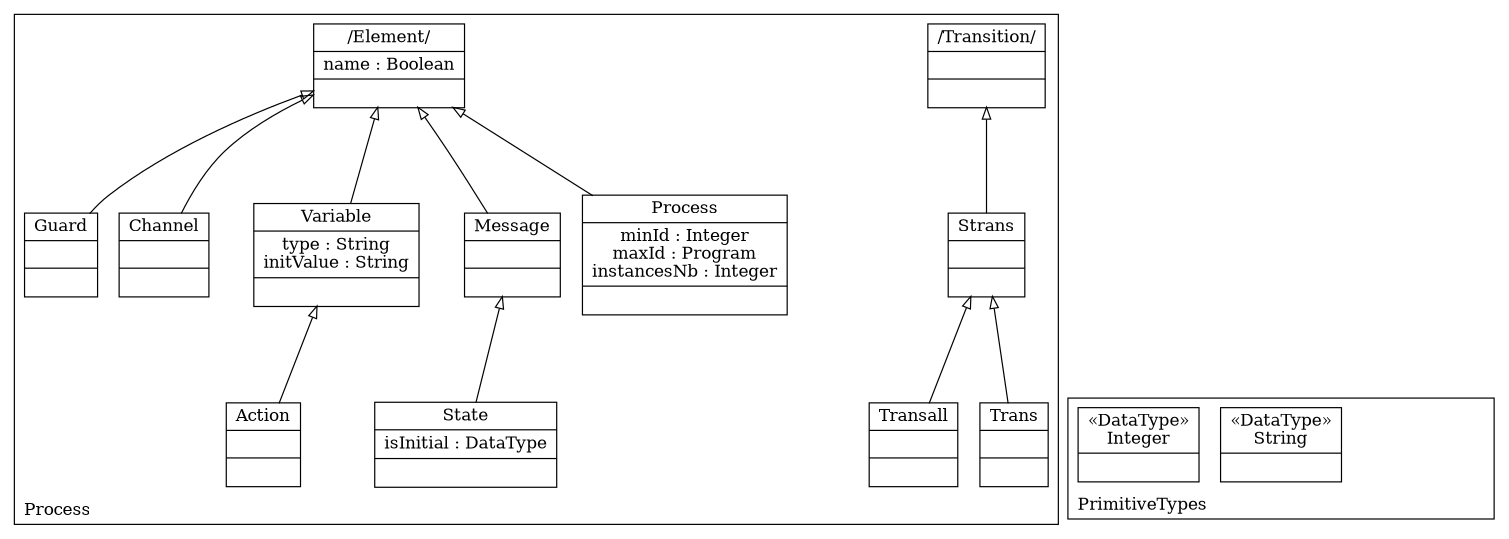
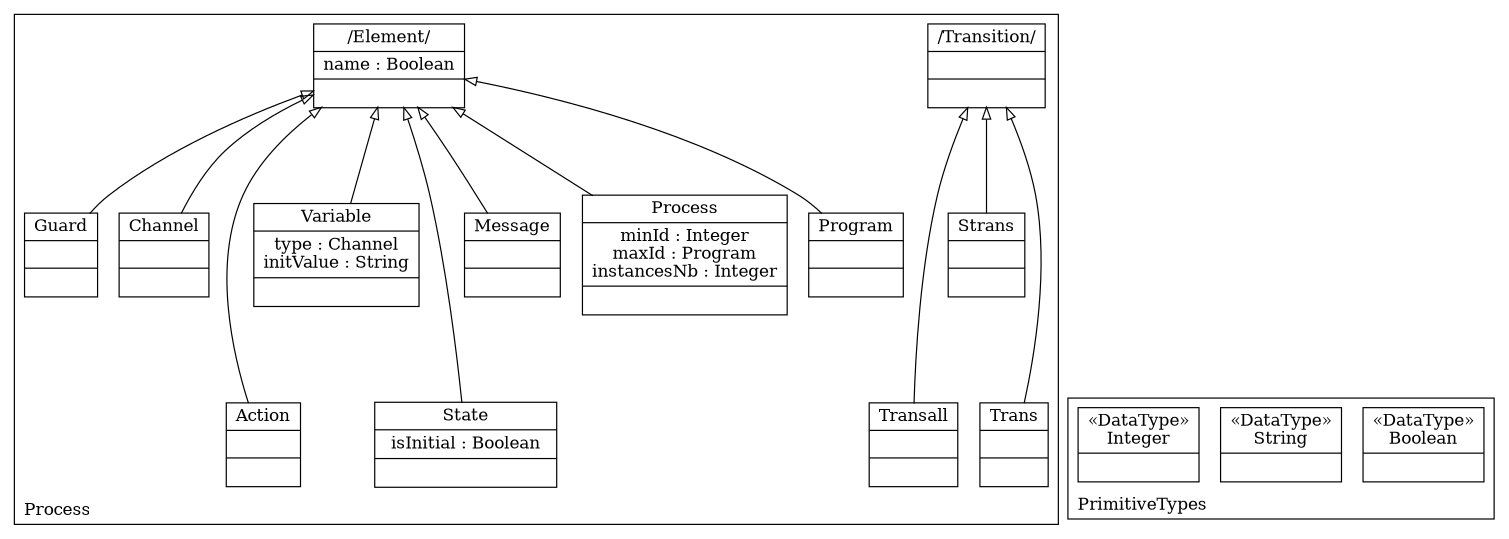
node "Variable": text "type : String" -> "type : Channel"
node "Program": added
edge "State" -> "Message": now "State" -> "/Element/"
edge "Transall" -> "Strans": now "Transall" -> "/Transition/"
edge "Trans" -> "Strans": now "Trans" -> "/Transition/"
edge "Action" -> "Variable": now "Action" -> "/Element/"
node "State": text "isInitial : DataType" -> "isInitial : Boolean"
node "Boolean": added
